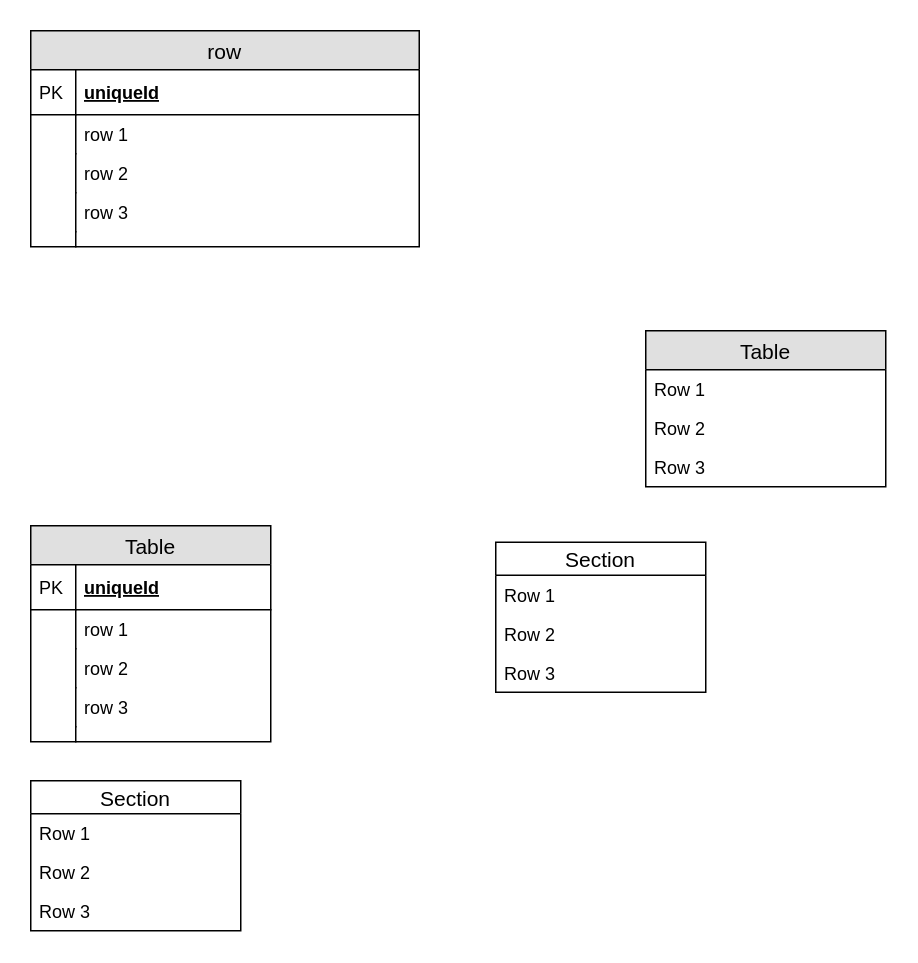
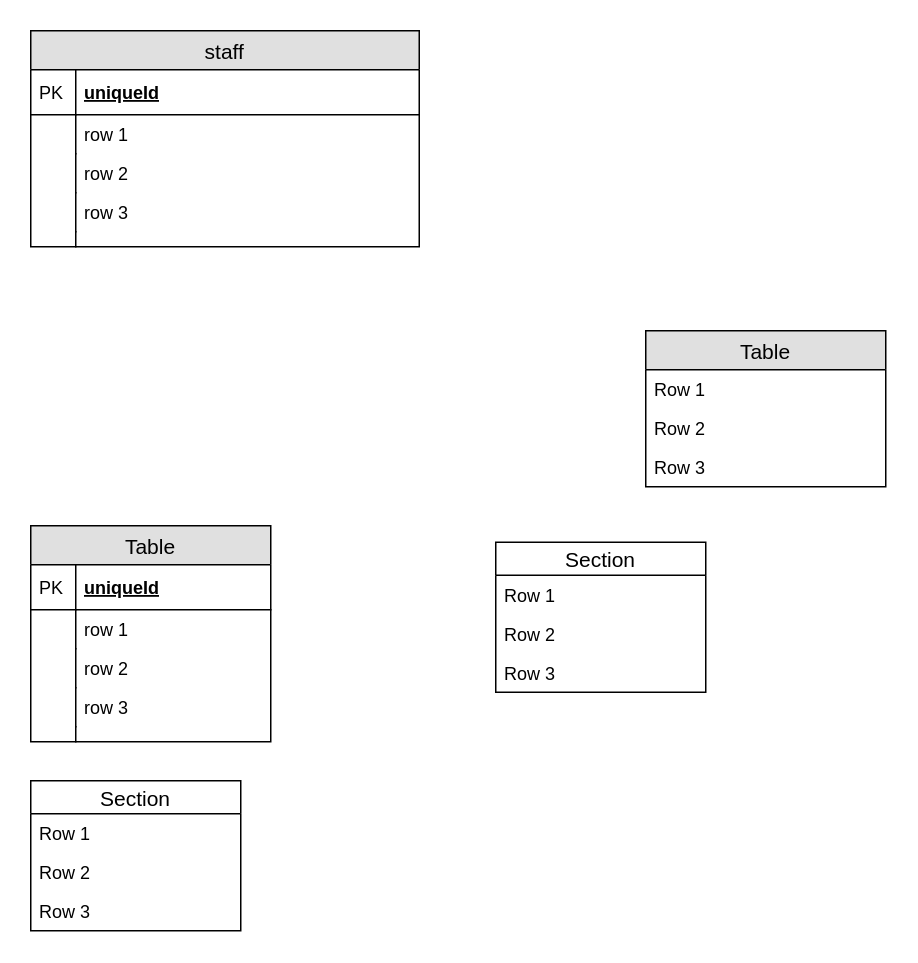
node "row": label "row" -> "staff"
